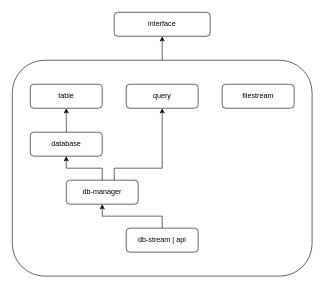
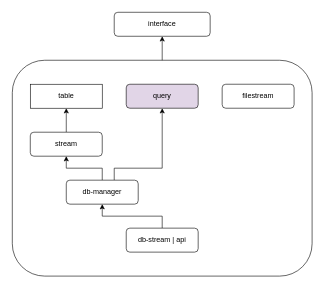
node "table": shape rounded rectangle -> rectangle
node "query": fillcolor #ffffff -> #e1d5e7
node "database": label "database" -> "stream"
